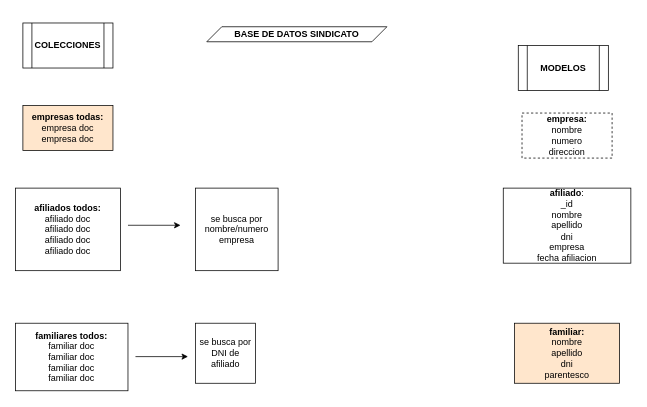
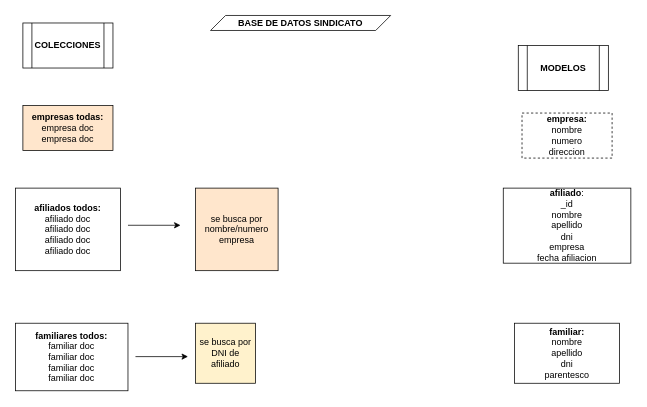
node "BASE DE DATOS SINDICATO": moved (297, 34) -> (300, 23)
node "se busca por nombre/numero empresa": fillcolor #ffffff -> #ffe6cc
node "se busca por DNI de afiliado": fillcolor #ffffff -> #fff2cc
node "familiar: nombre apellido dni parentesco": fillcolor #ffe6cc -> #ffffff
